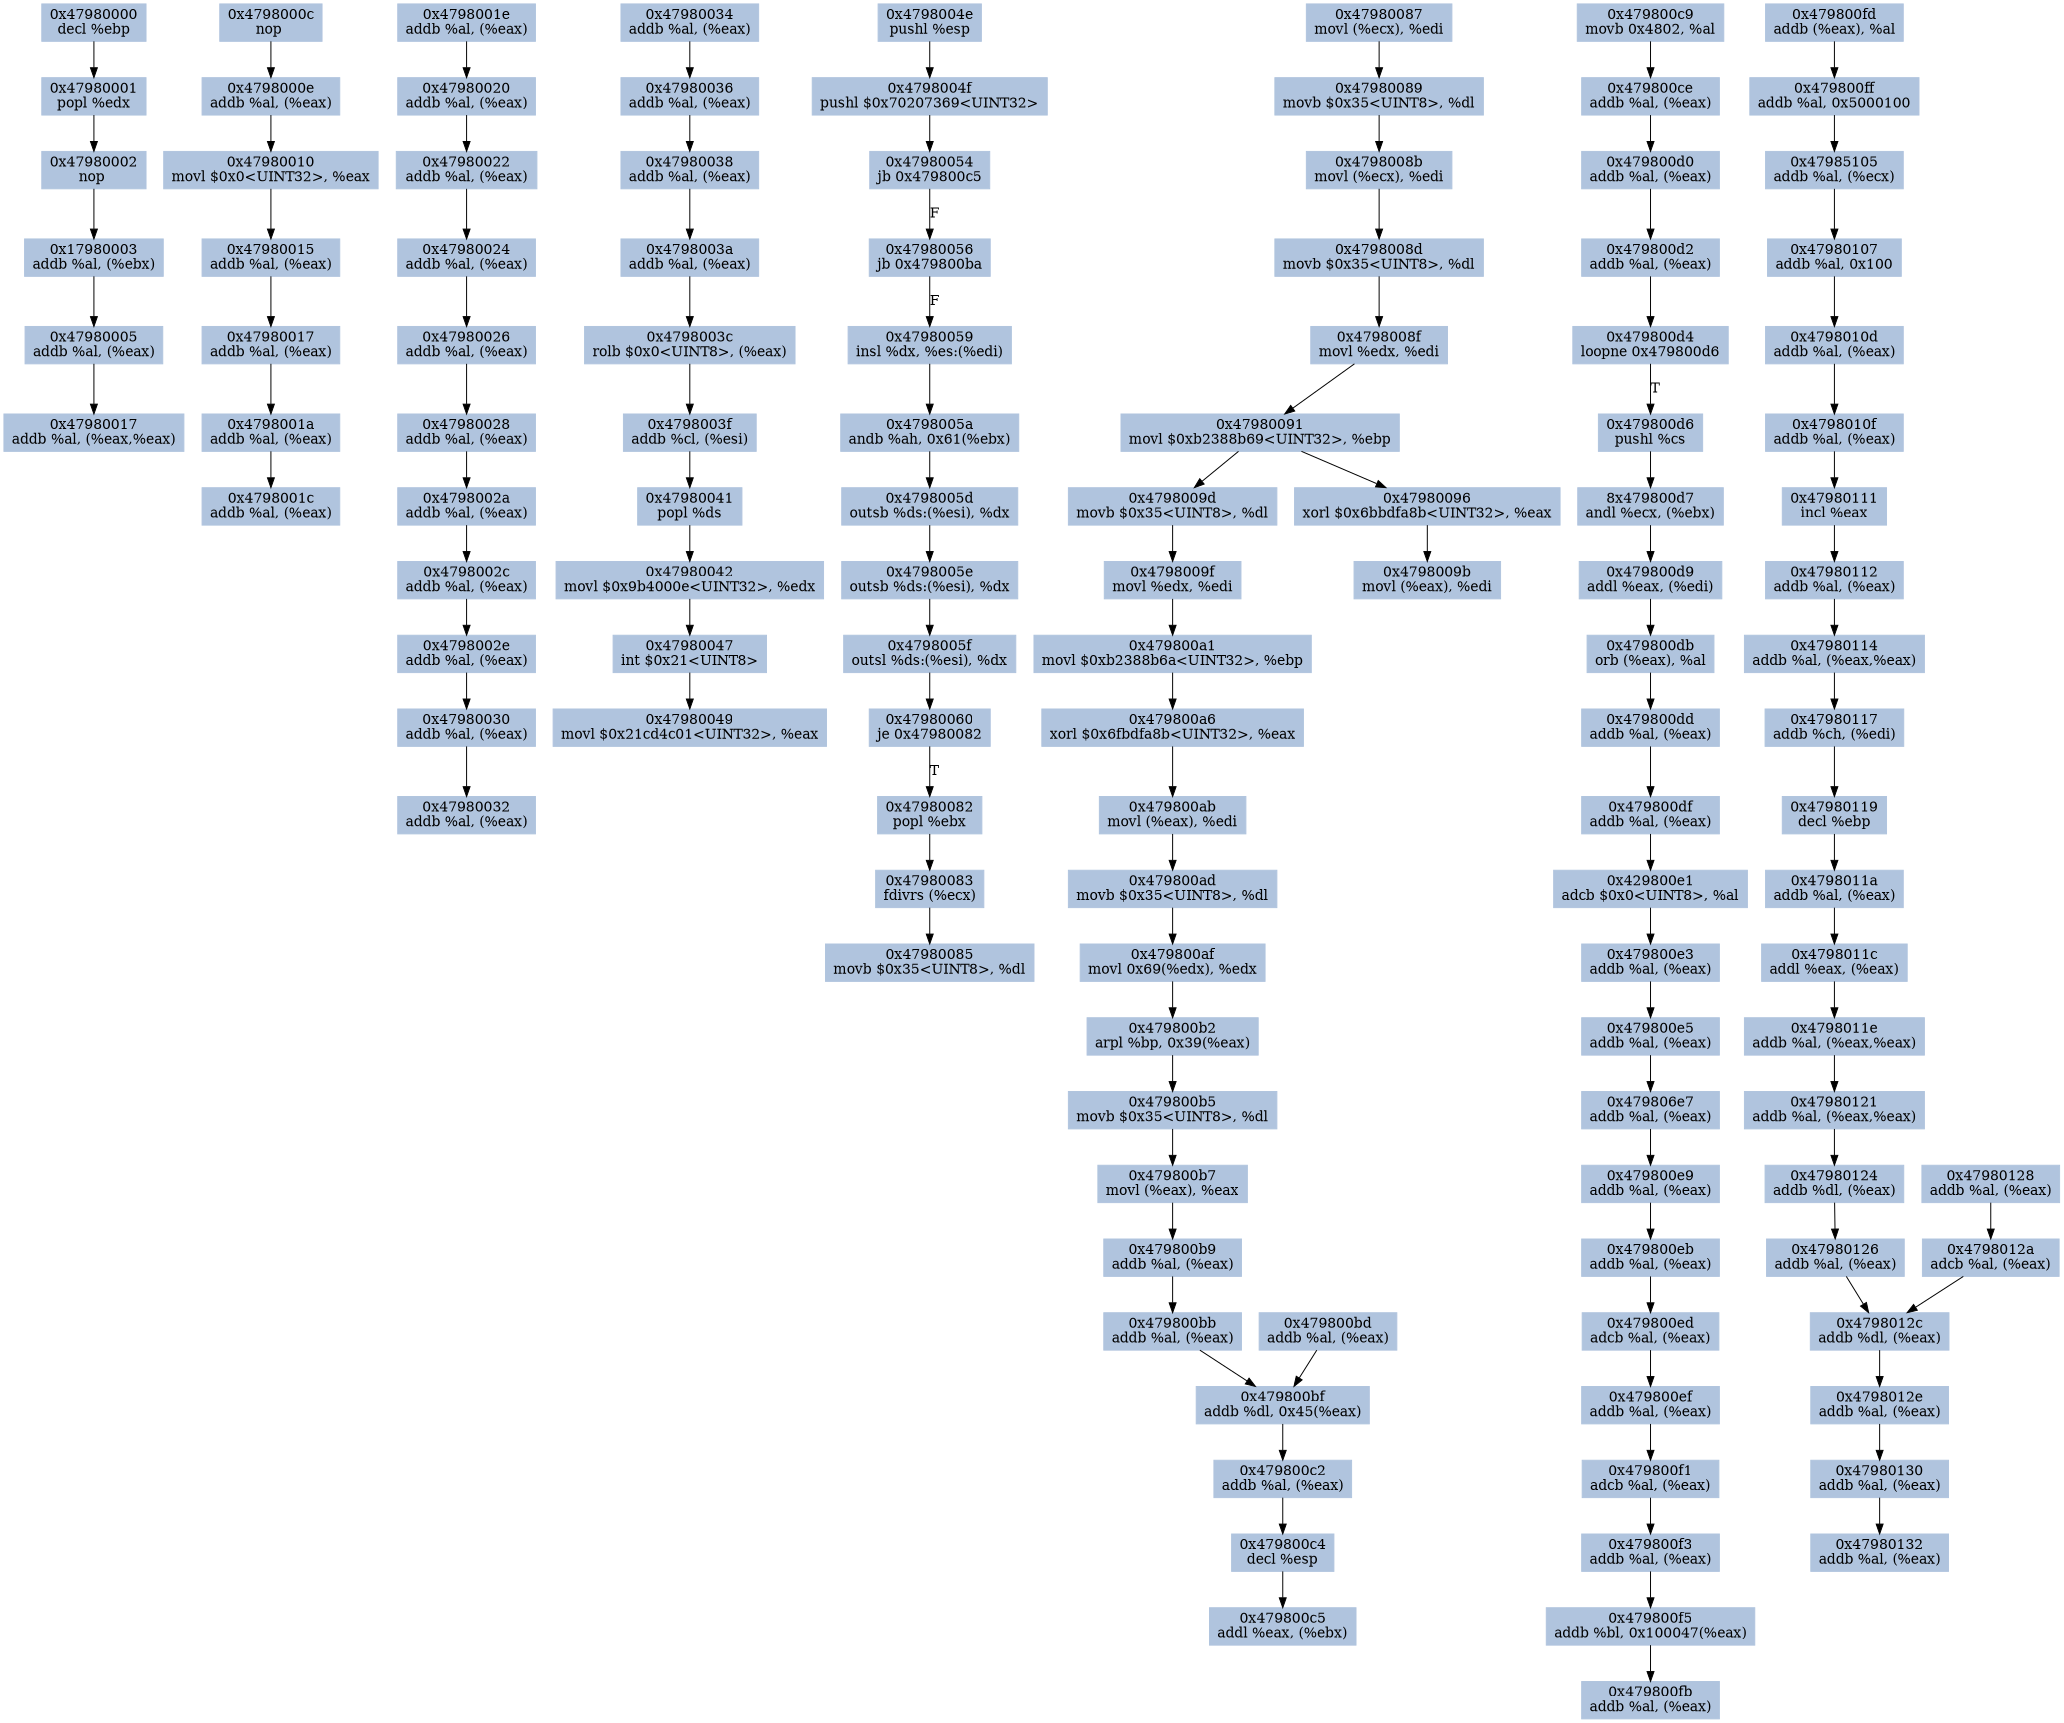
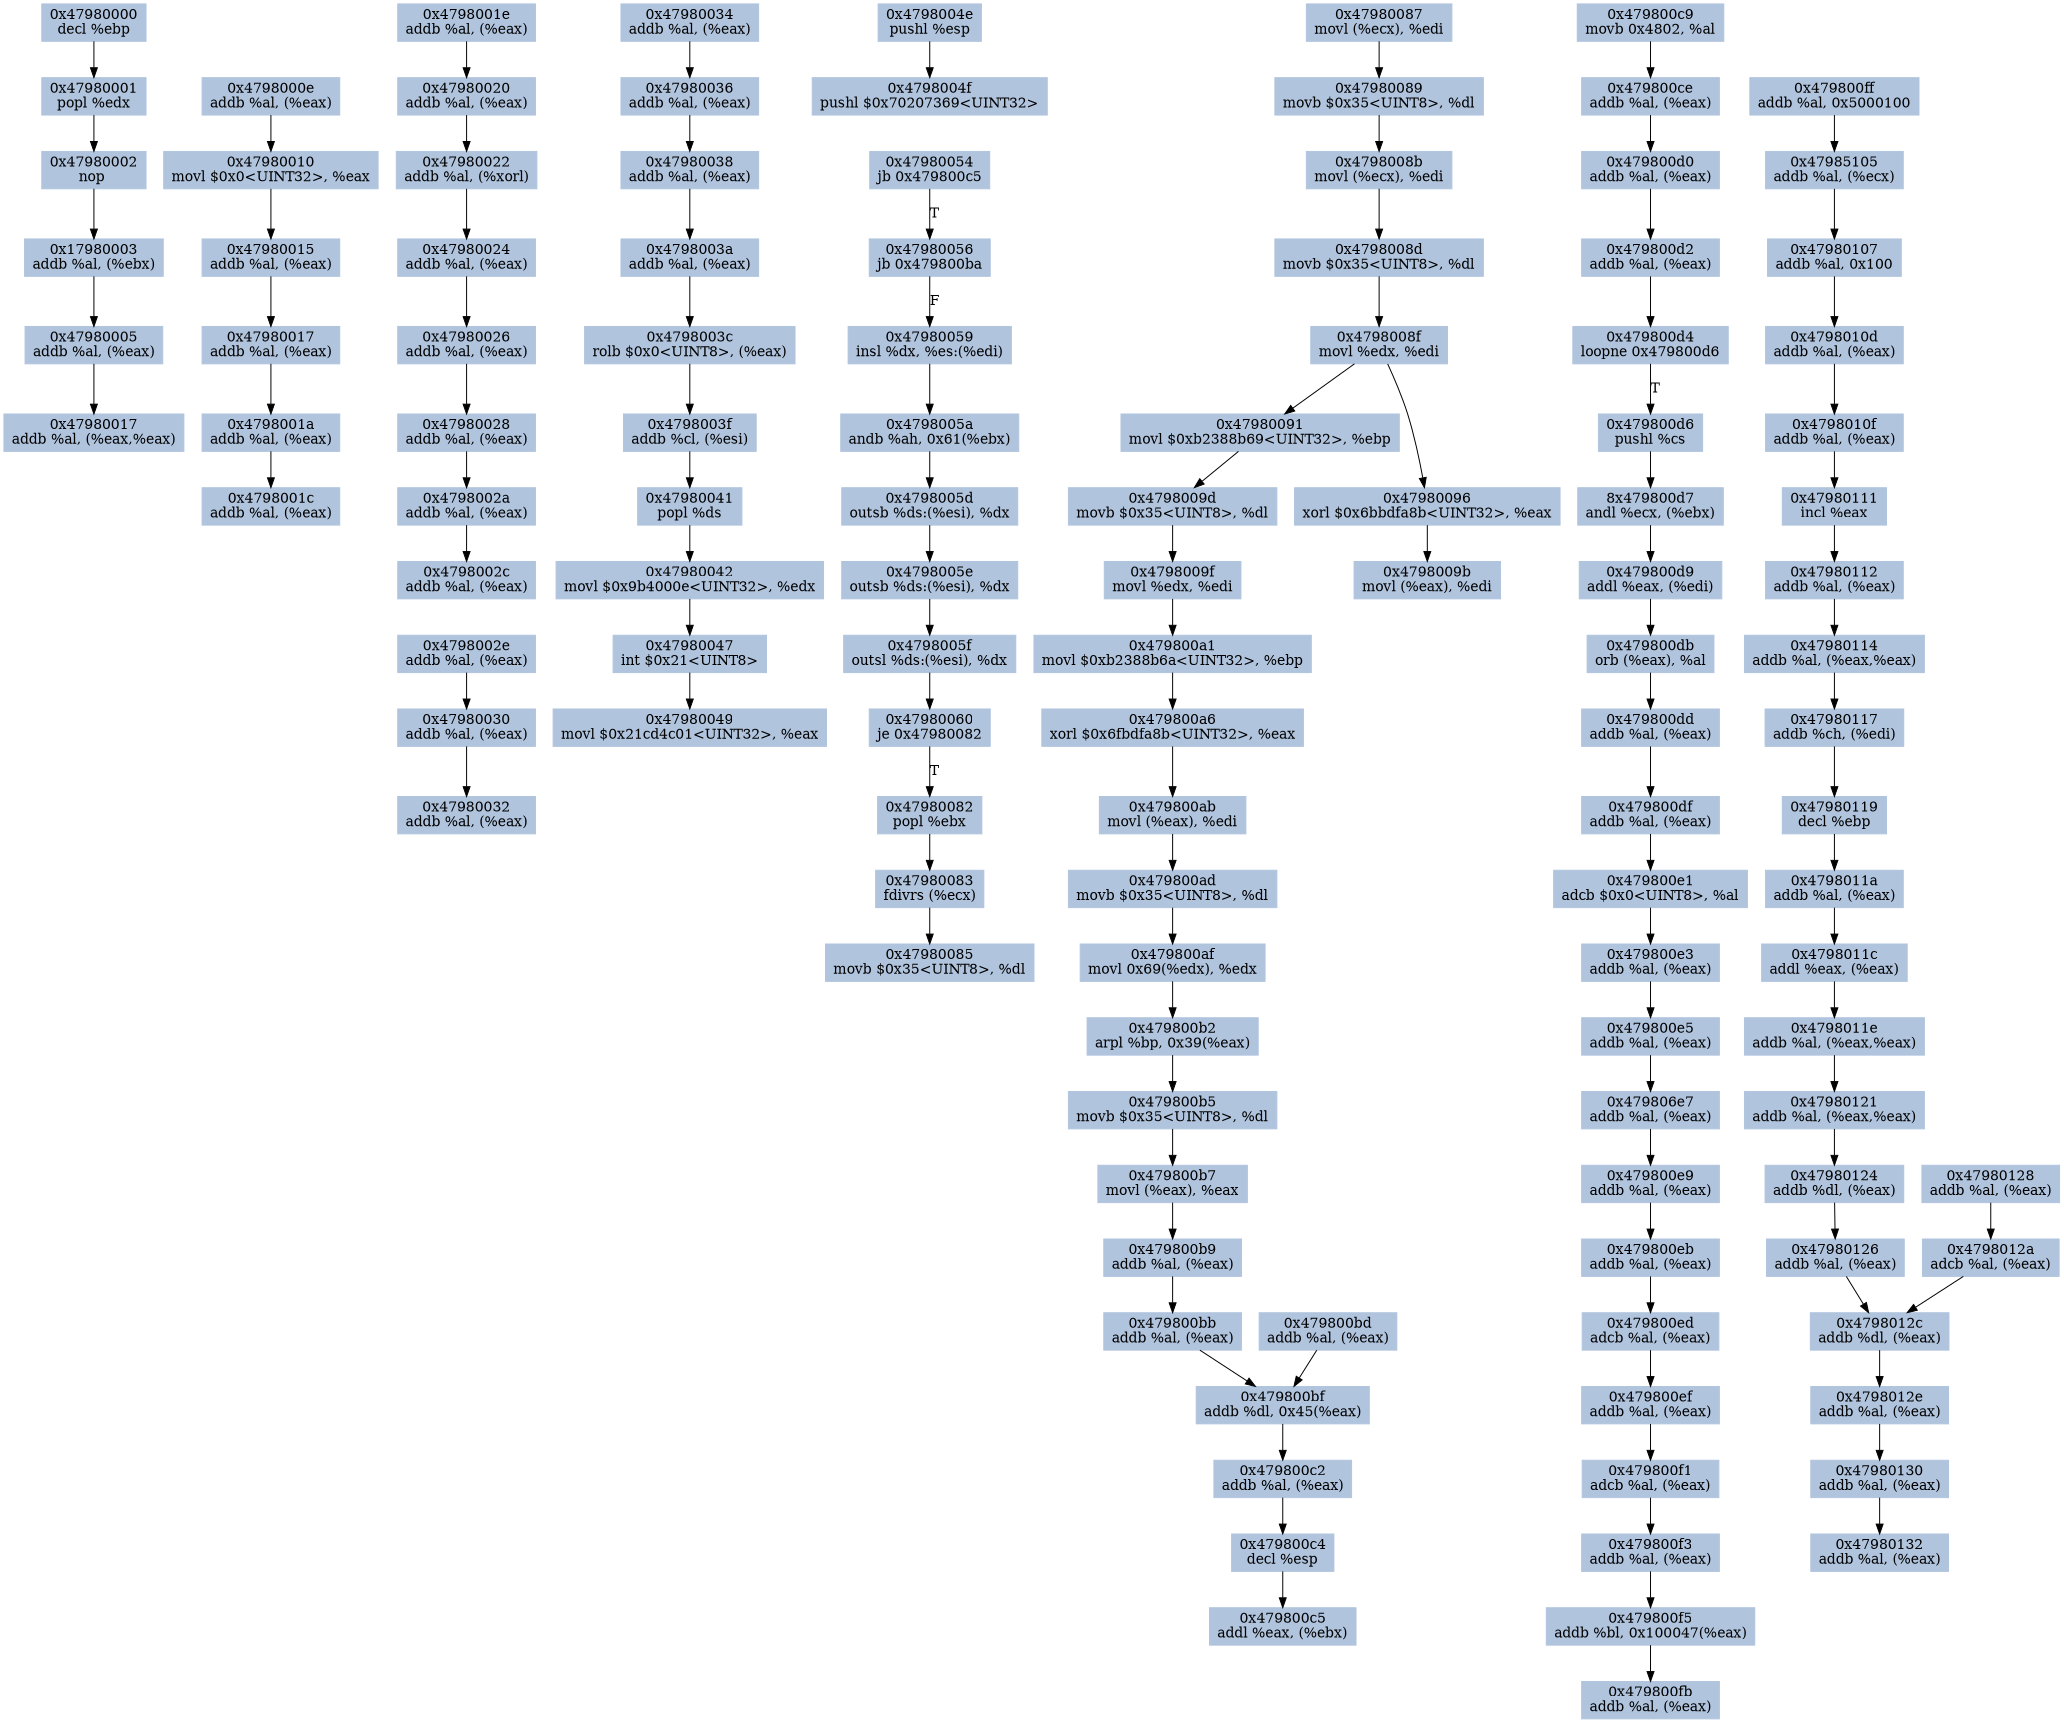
node "0x4798000c nop": removed
node "0x479800fd addb (%eax), %al": removed
edge "0x4798004f pushl $0x70207369<UINT32>" -> "0x47980054 jb 0x479800c5": removed
node "0x47980022 addb %al, (%eax)": label "0x47980022 addb %al, (%eax)" -> "0x47980022 addb %al, (%xorl)"
edge "0x47980054 jb 0x479800c5" -> "0x47980056 jb 0x479800ba": label "F" -> "T"
edge "0x47980091 movl $0xb2388b69<UINT32>, %ebp" -> "0x47980096 xorl $0x6bbdfa8b<UINT32>, %eax": now "0x4798008f movl %edx, %edi" -> "0x47980096 xorl $0x6bbdfa8b<UINT32>, %eax"
edge "0x4798002c addb %al, (%eax)" -> "0x4798002e addb %al, (%eax)": removed
node "0x429800e1 adcb $0x0<UINT8>, %al": label "0x429800e1 adcb $0x0<UINT8>, %al" -> "0x479800e1 adcb $0x0<UINT8>, %al"
